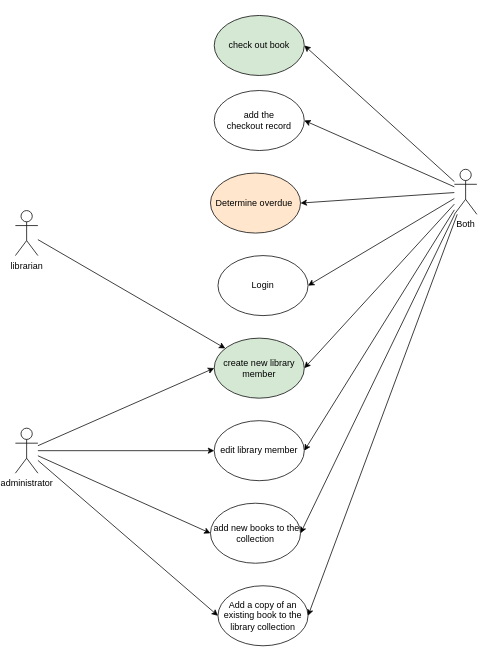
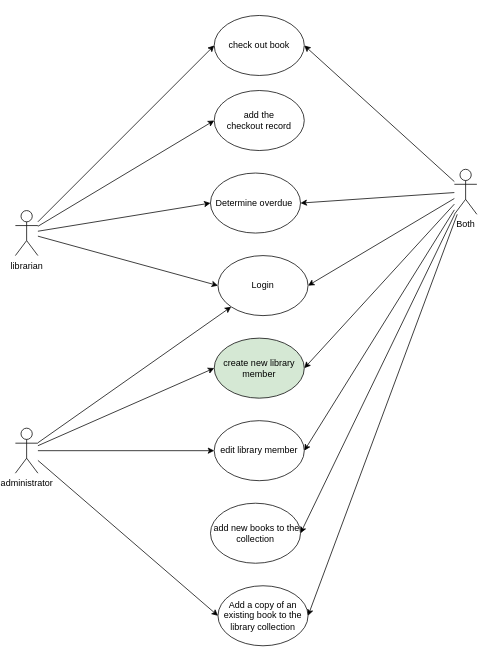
node "check out book": fillcolor #d5e8d4 -> #ffffff
edge "librarian" -> "check out book": added
edge "Both" -> "add the checkout record": removed
node "Determine overdue": fillcolor #ffe6cc -> #ffffff
edge "librarian" -> "Determine overdue": added
edge "librarian" -> "Login": added
edge "librarian" -> "create new library member": now "librarian" -> "add the checkout record"
edge "administrator" -> "Login": added
edge "administrator" -> "add new books to the collection": removed
